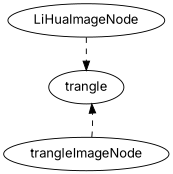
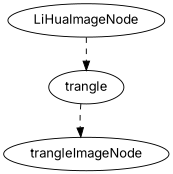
edge "trangleImageNode" -> "trangle": reversed
